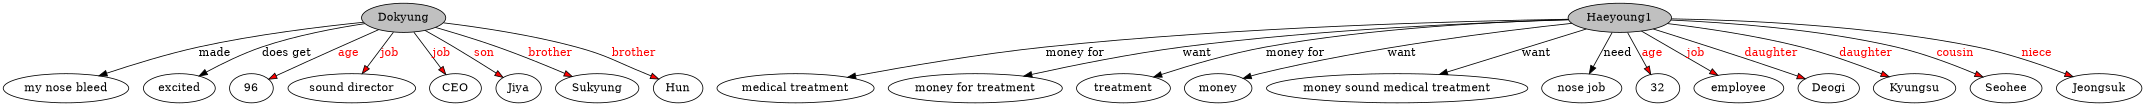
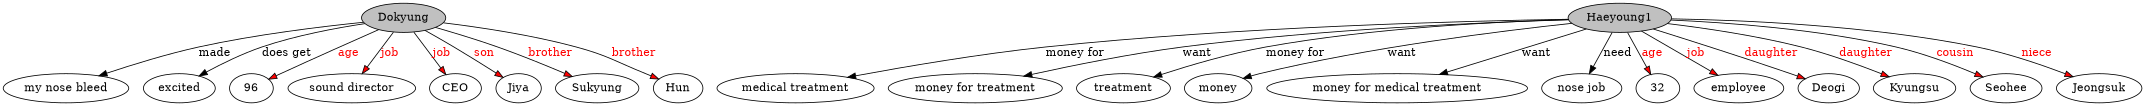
node "money sound medical treatment": label "money sound medical treatment" -> "money for medical treatment"
